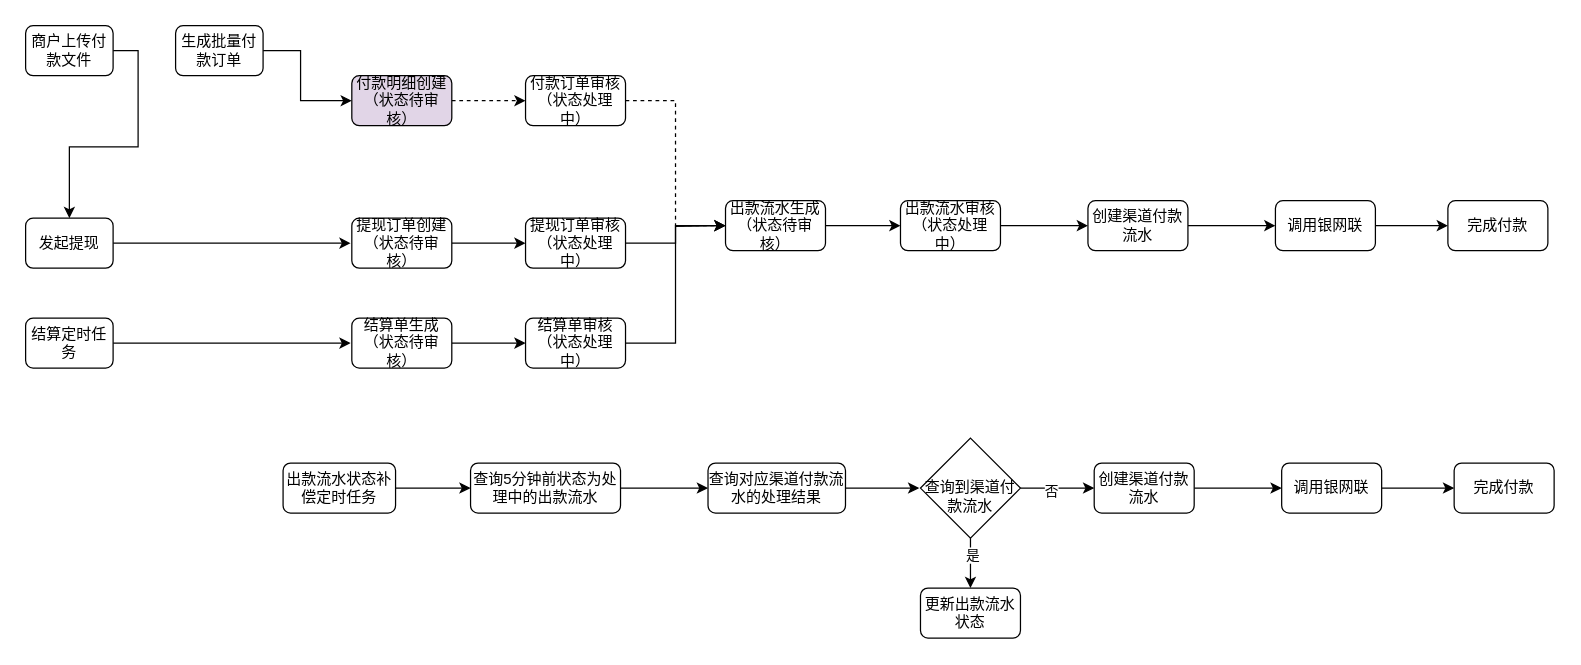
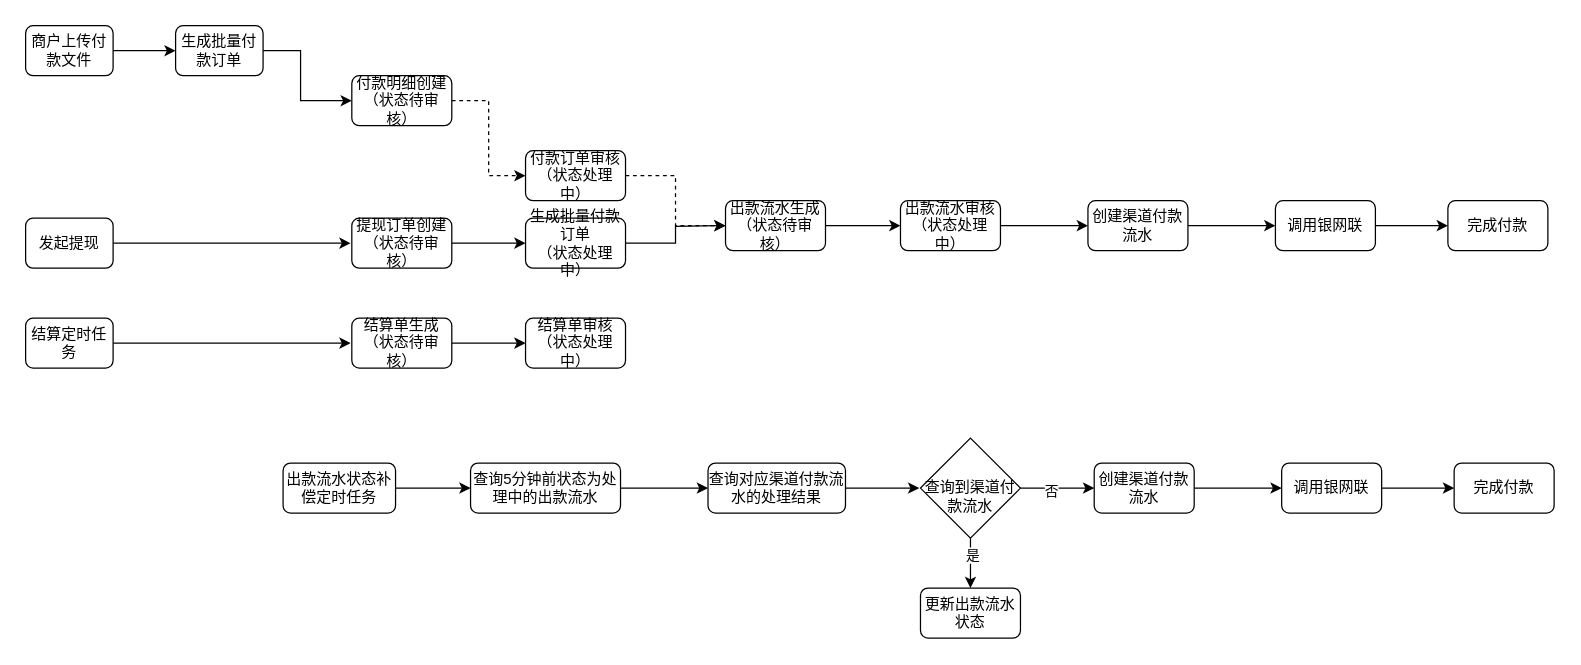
node "付款明细创建 （状态待审核）": fillcolor #e1d5e7 -> #ffffff
node "付款订单审核 （状态处理中）": moved (576, 101) -> (576, 176)
edge "商户上传付款文件" -> "发起提现": now "商户上传付款文件" -> "生成批量付款订单"
node "提现订单审核 （状态处理中）": label "提现订单审核 （状态处理中）" -> "生成批量付款订单 （状态处理中）"
edge "结算单审核 （状态处理中）" -> "出款流水生成 （状态待审核）": removed
